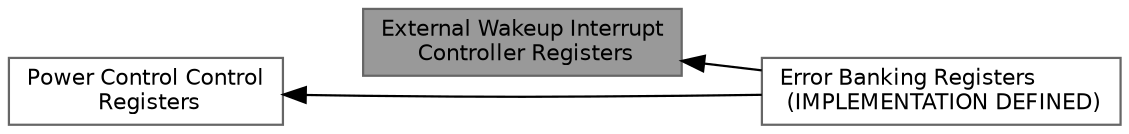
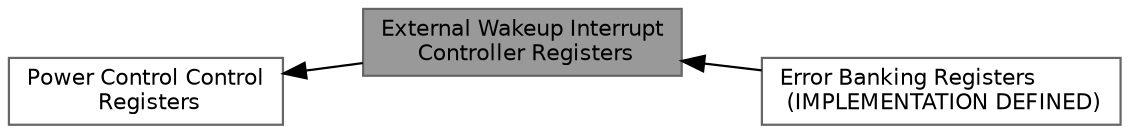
edge "Error Banking Registers (IMPLEMENTATION DEFINED)" -> "Power Control Control Registers": now "External Wakeup Interrupt Controller Registers" -> "Power Control Control Registers"
